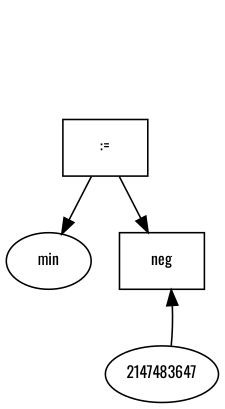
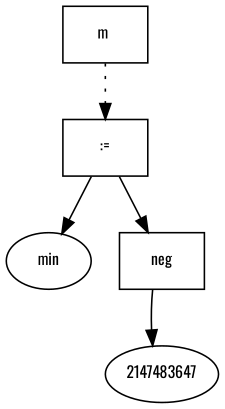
node "m": added
edge "2147483647" -> "neg": reversed
